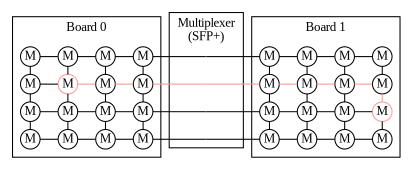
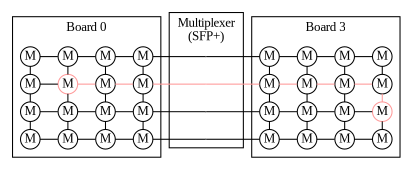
cluster "Board 1": label "Board 1" -> "Board 3"
